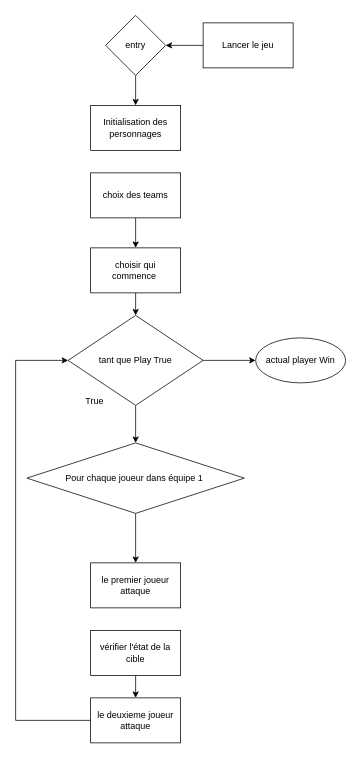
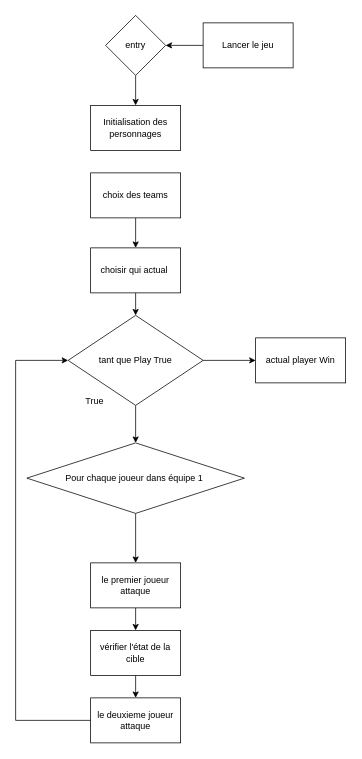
node "choisir qui commence": label "choisir qui commence" -> "choisir qui actual"
node "actual player Win": shape ellipse -> rectangle
edge "le premier joueur attaque" -> "vérifier l'état de la cible": added
